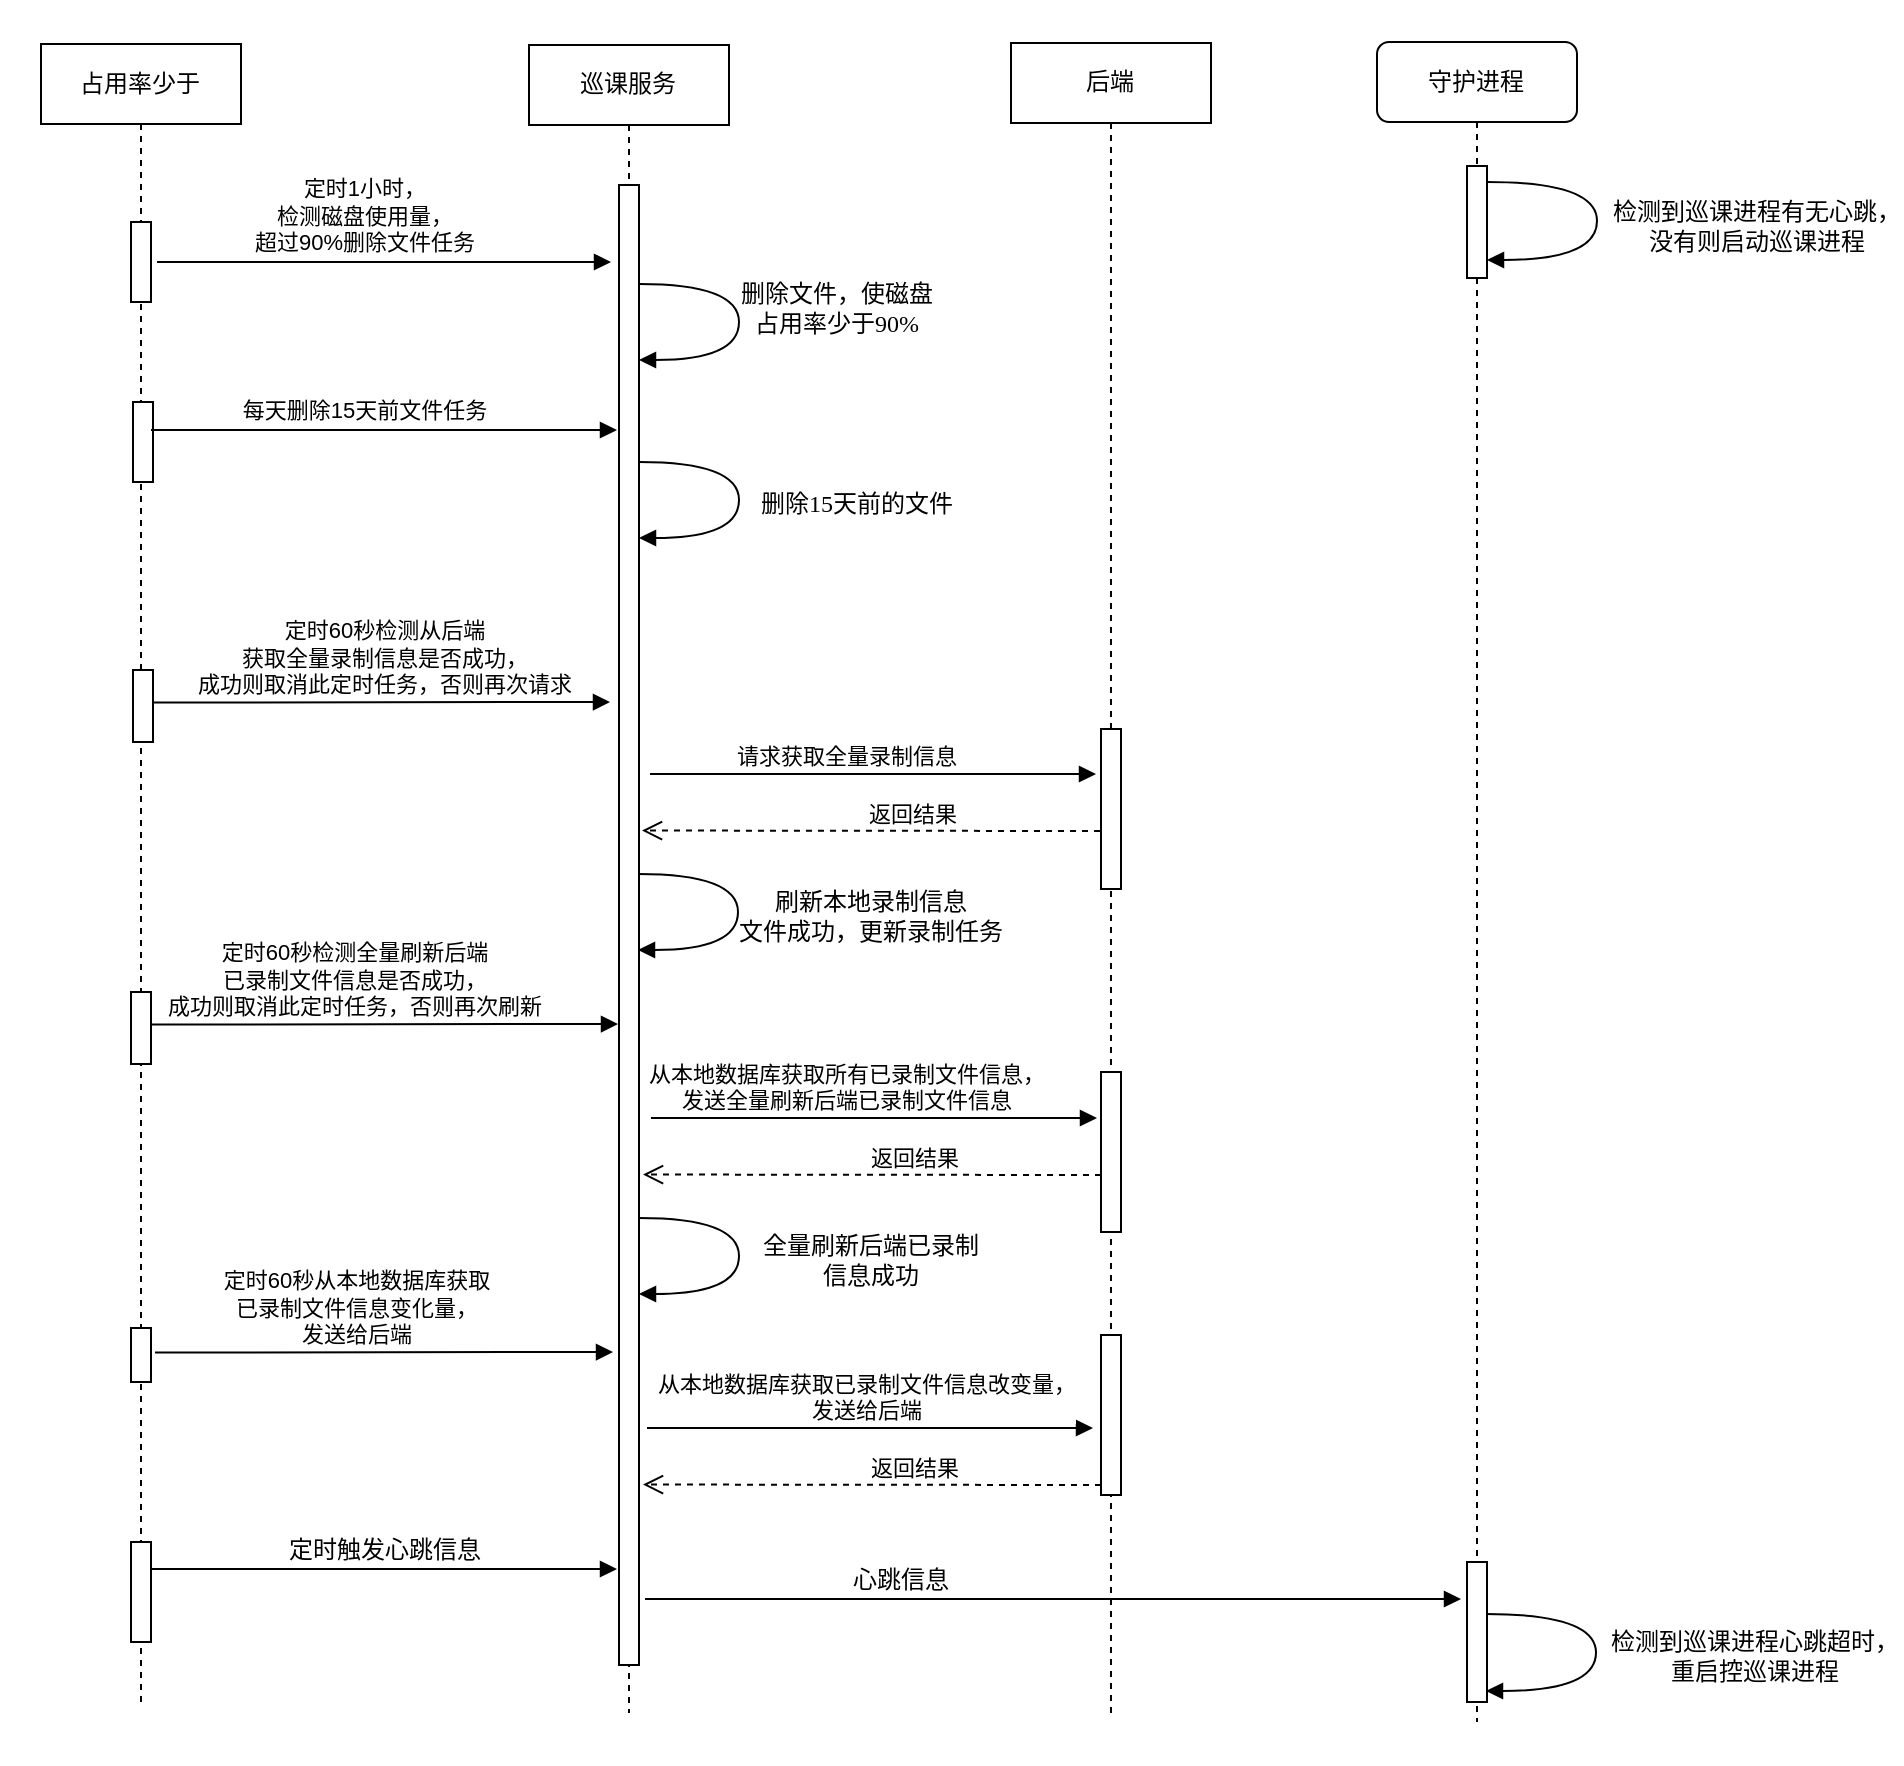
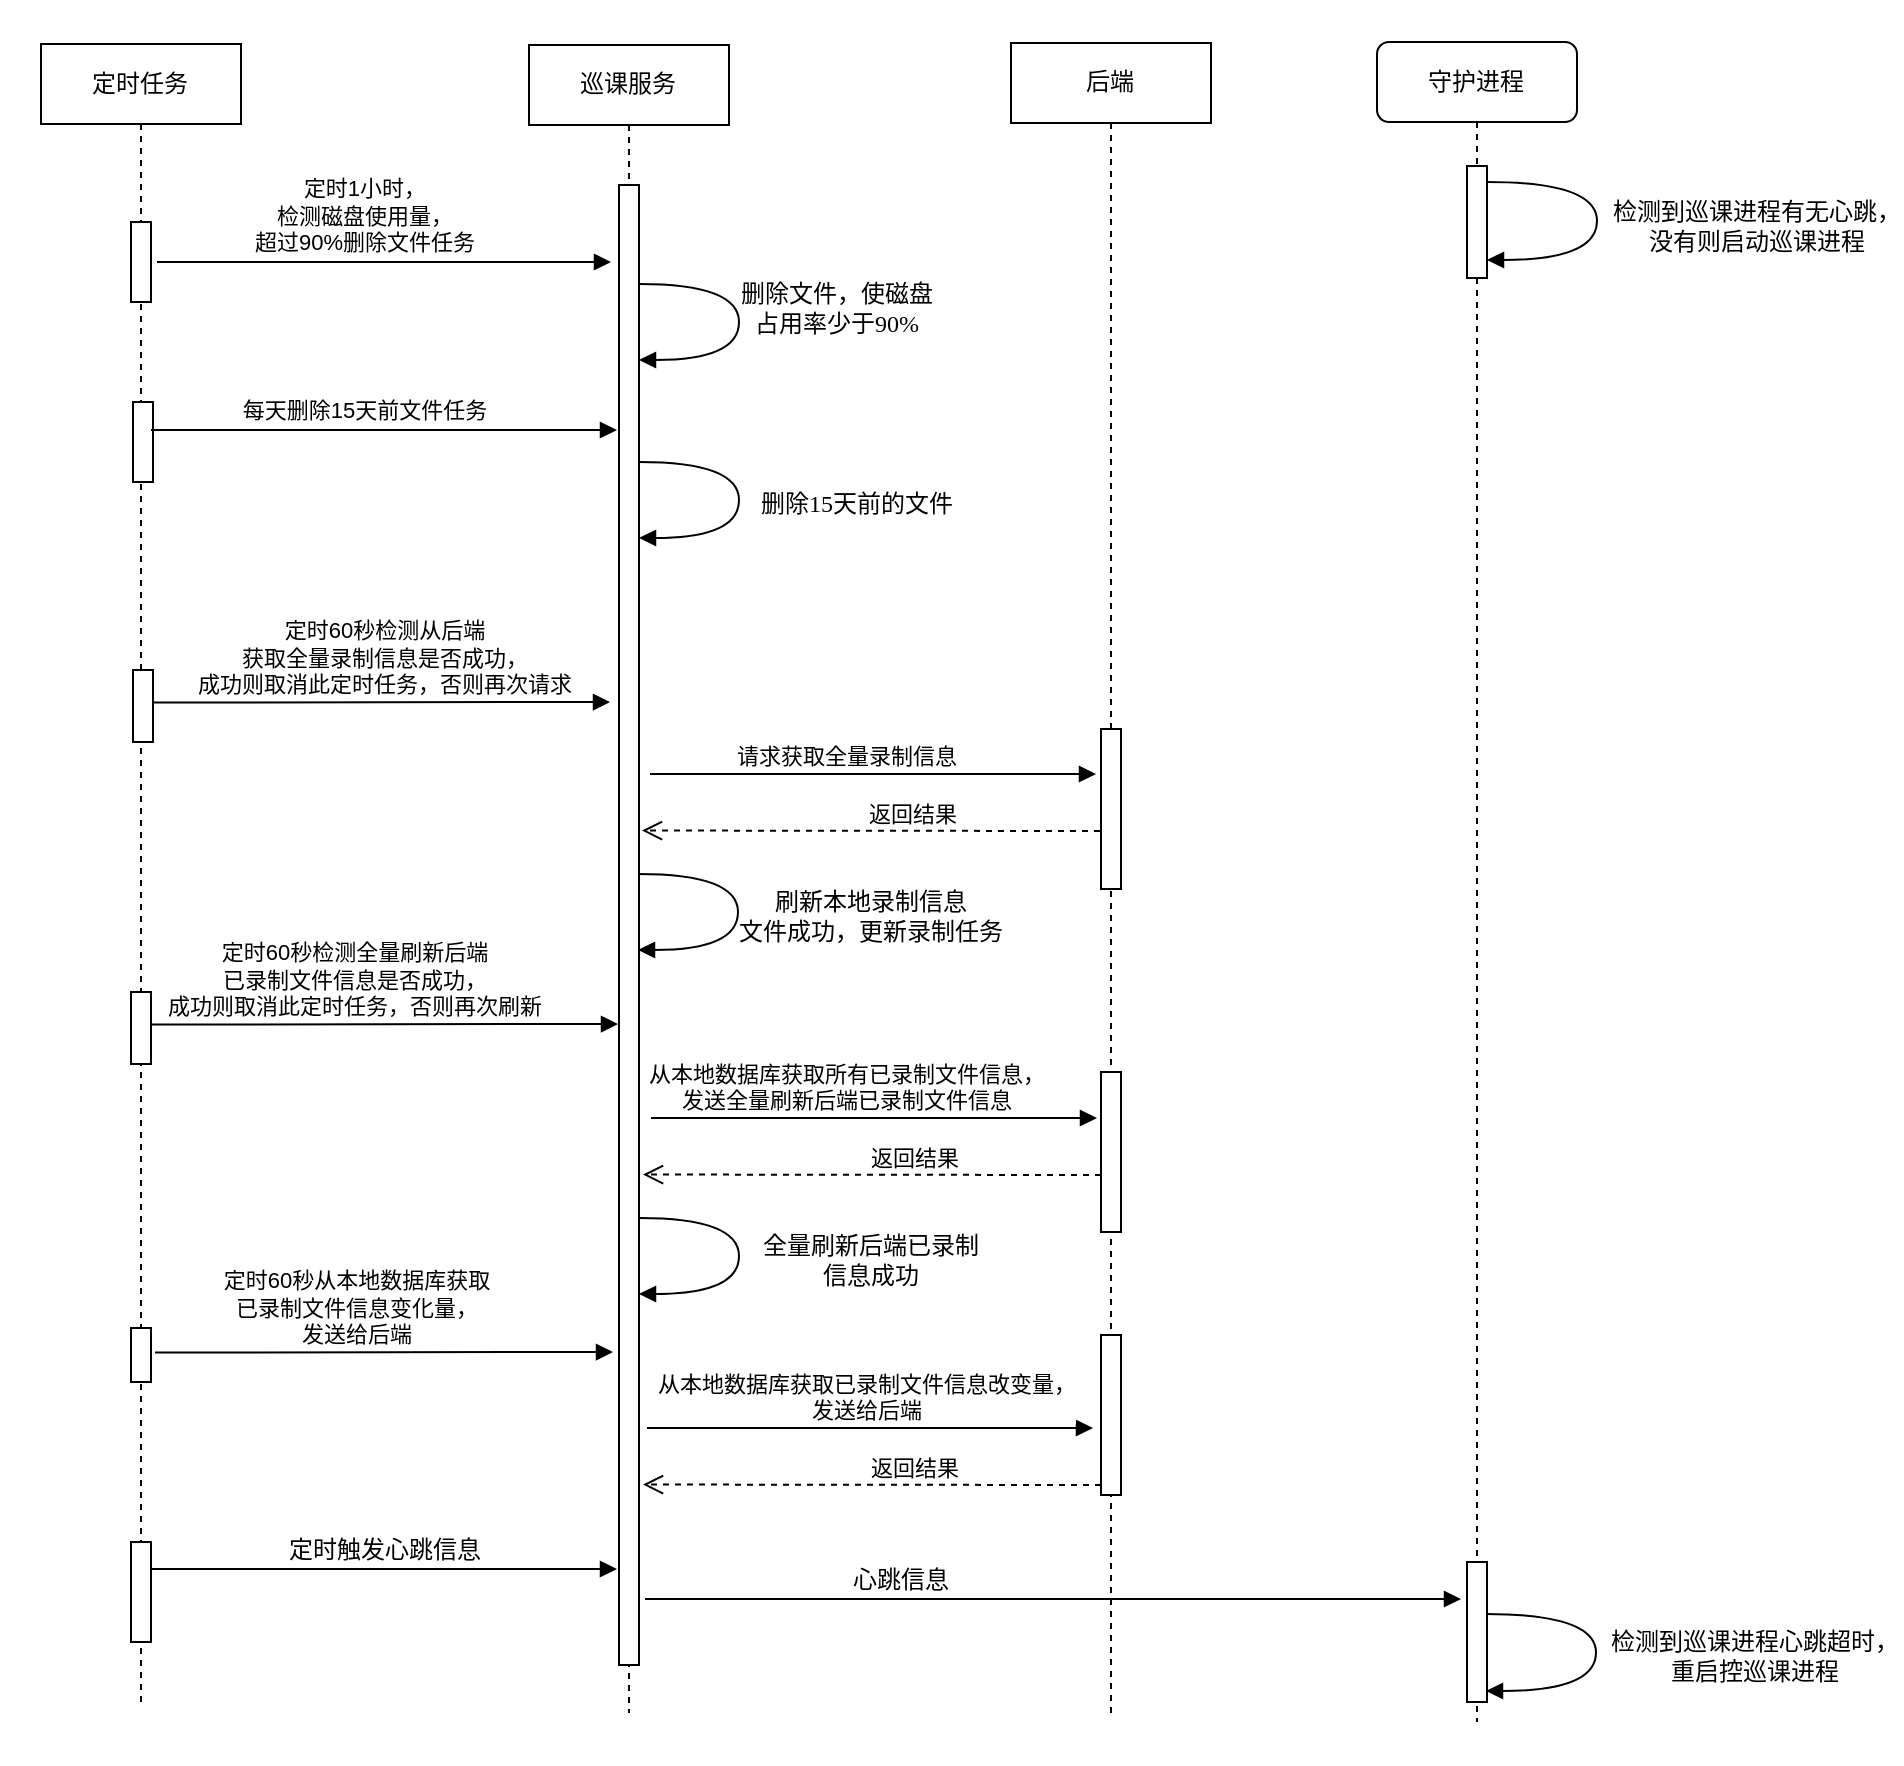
node "占用率少于": label "占用率少于" -> "定时任务"
